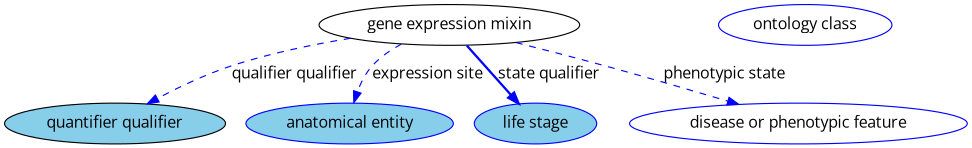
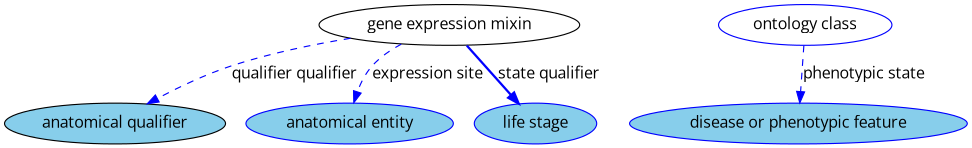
edge "gene expression mixin" -> "disease or phenotypic feature": now "ontology class" -> "disease or phenotypic feature"
node "quantifier qualifier": label "quantifier qualifier" -> "anatomical qualifier"
node "disease or phenotypic feature": fillcolor white -> skyblue
